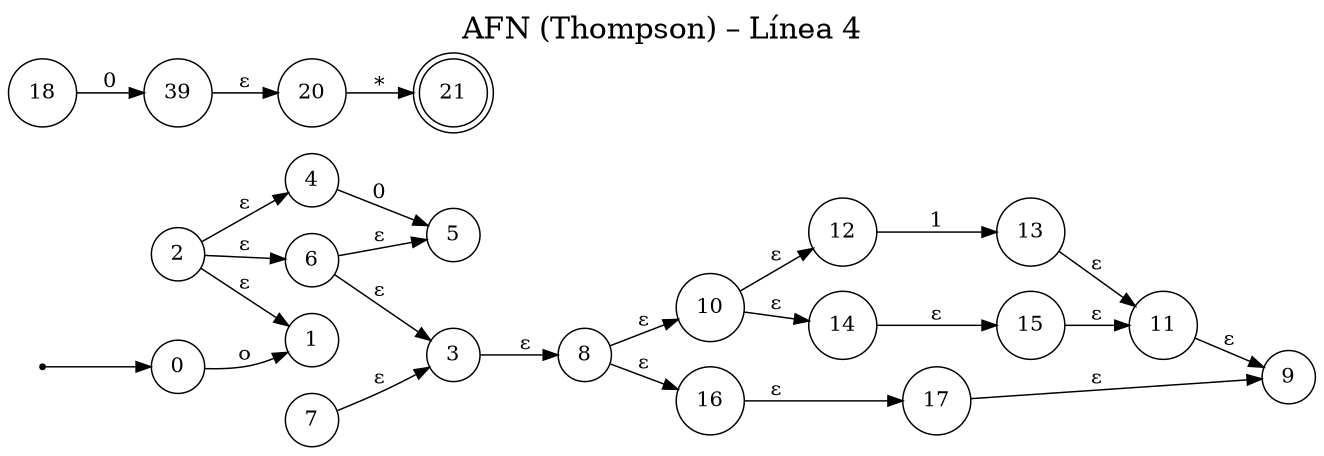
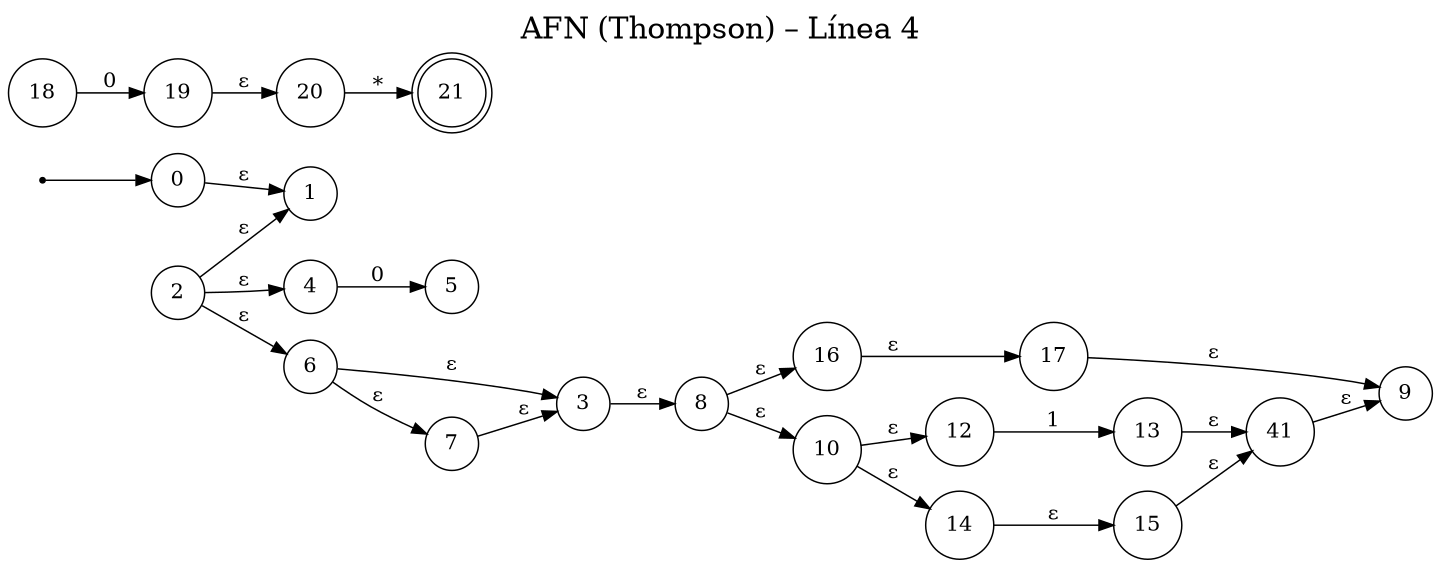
node "39": label "39" -> "19"
edge "6" -> "5": now "6" -> "7"
node "11": label "11" -> "41"
edge "0" -> "1": label "o" -> "ε"
